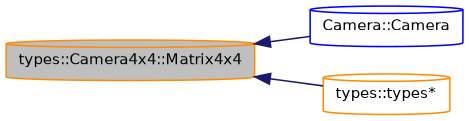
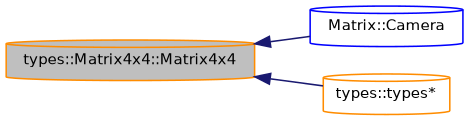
node "Camera::Camera": label "Camera::Camera" -> "Matrix::Camera"
node "types::Camera4x4::Matrix4x4": label "types::Camera4x4::Matrix4x4" -> "types::Matrix4x4::Matrix4x4"
